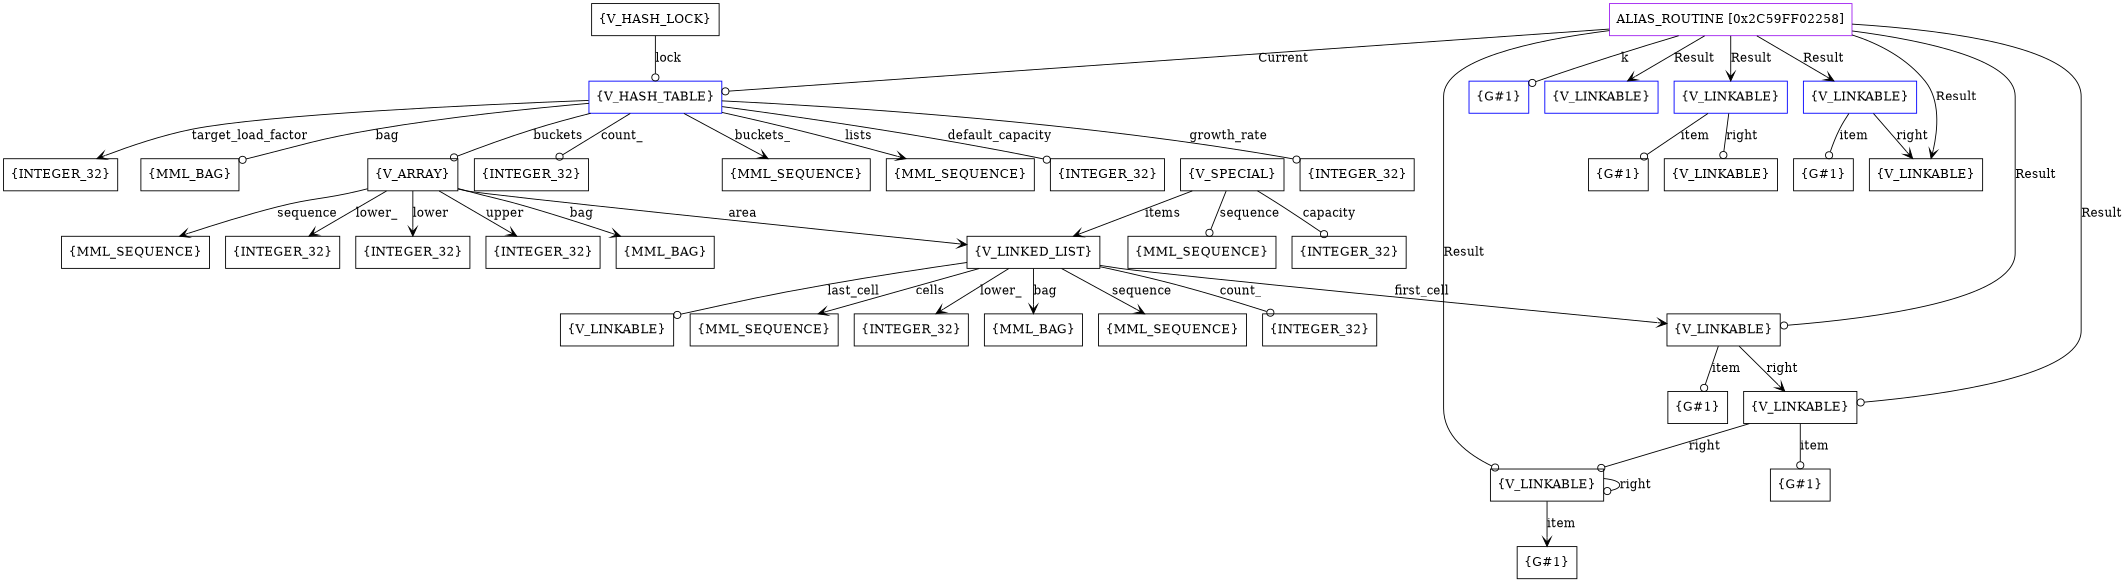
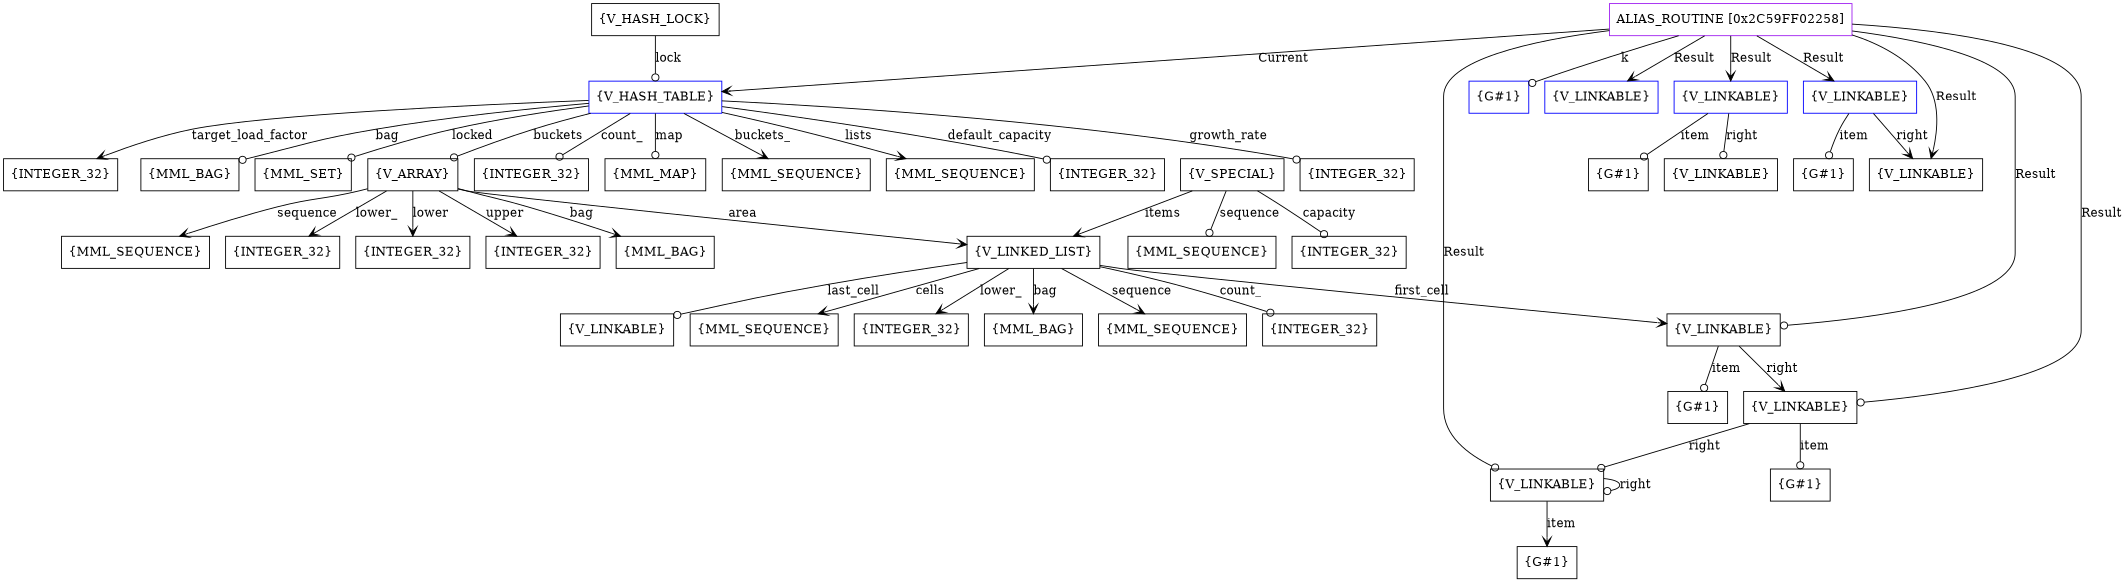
edge "ALIAS_ROUTINE [0x2C59FF02258]" -> "{V_HASH_TABLE}": arrowhead odot -> vee
node "{MML_SET}": added
node "{MML_MAP}": added
